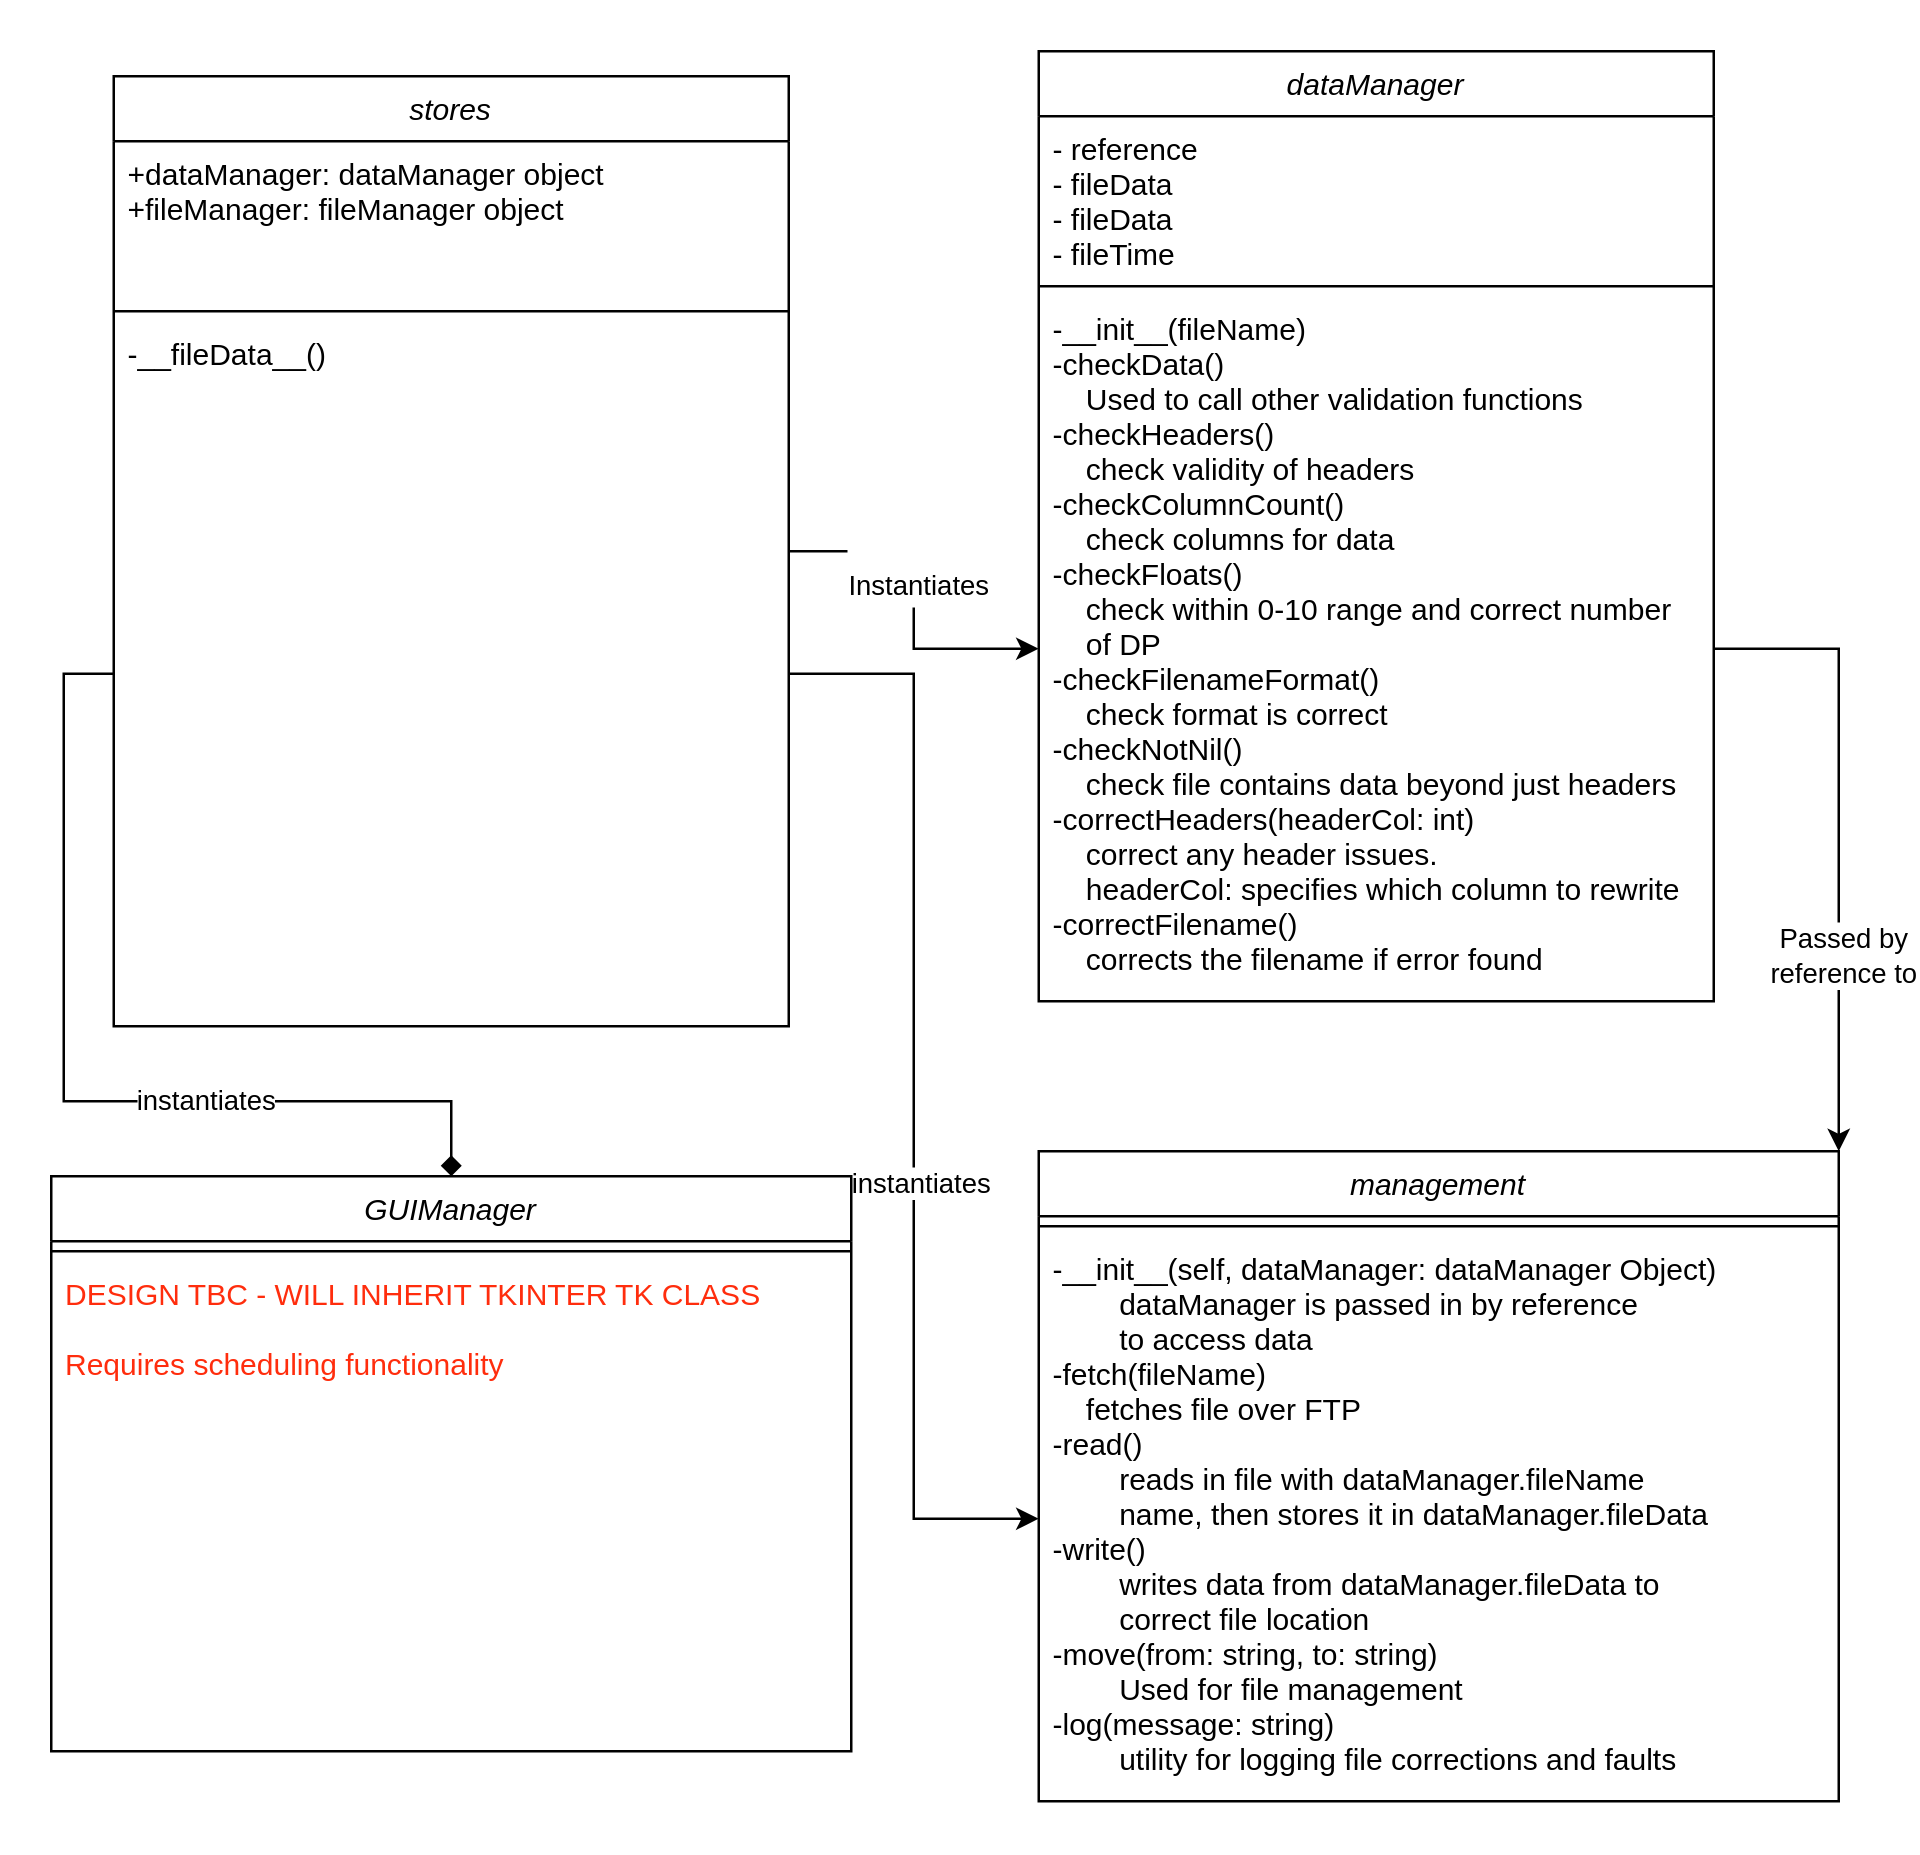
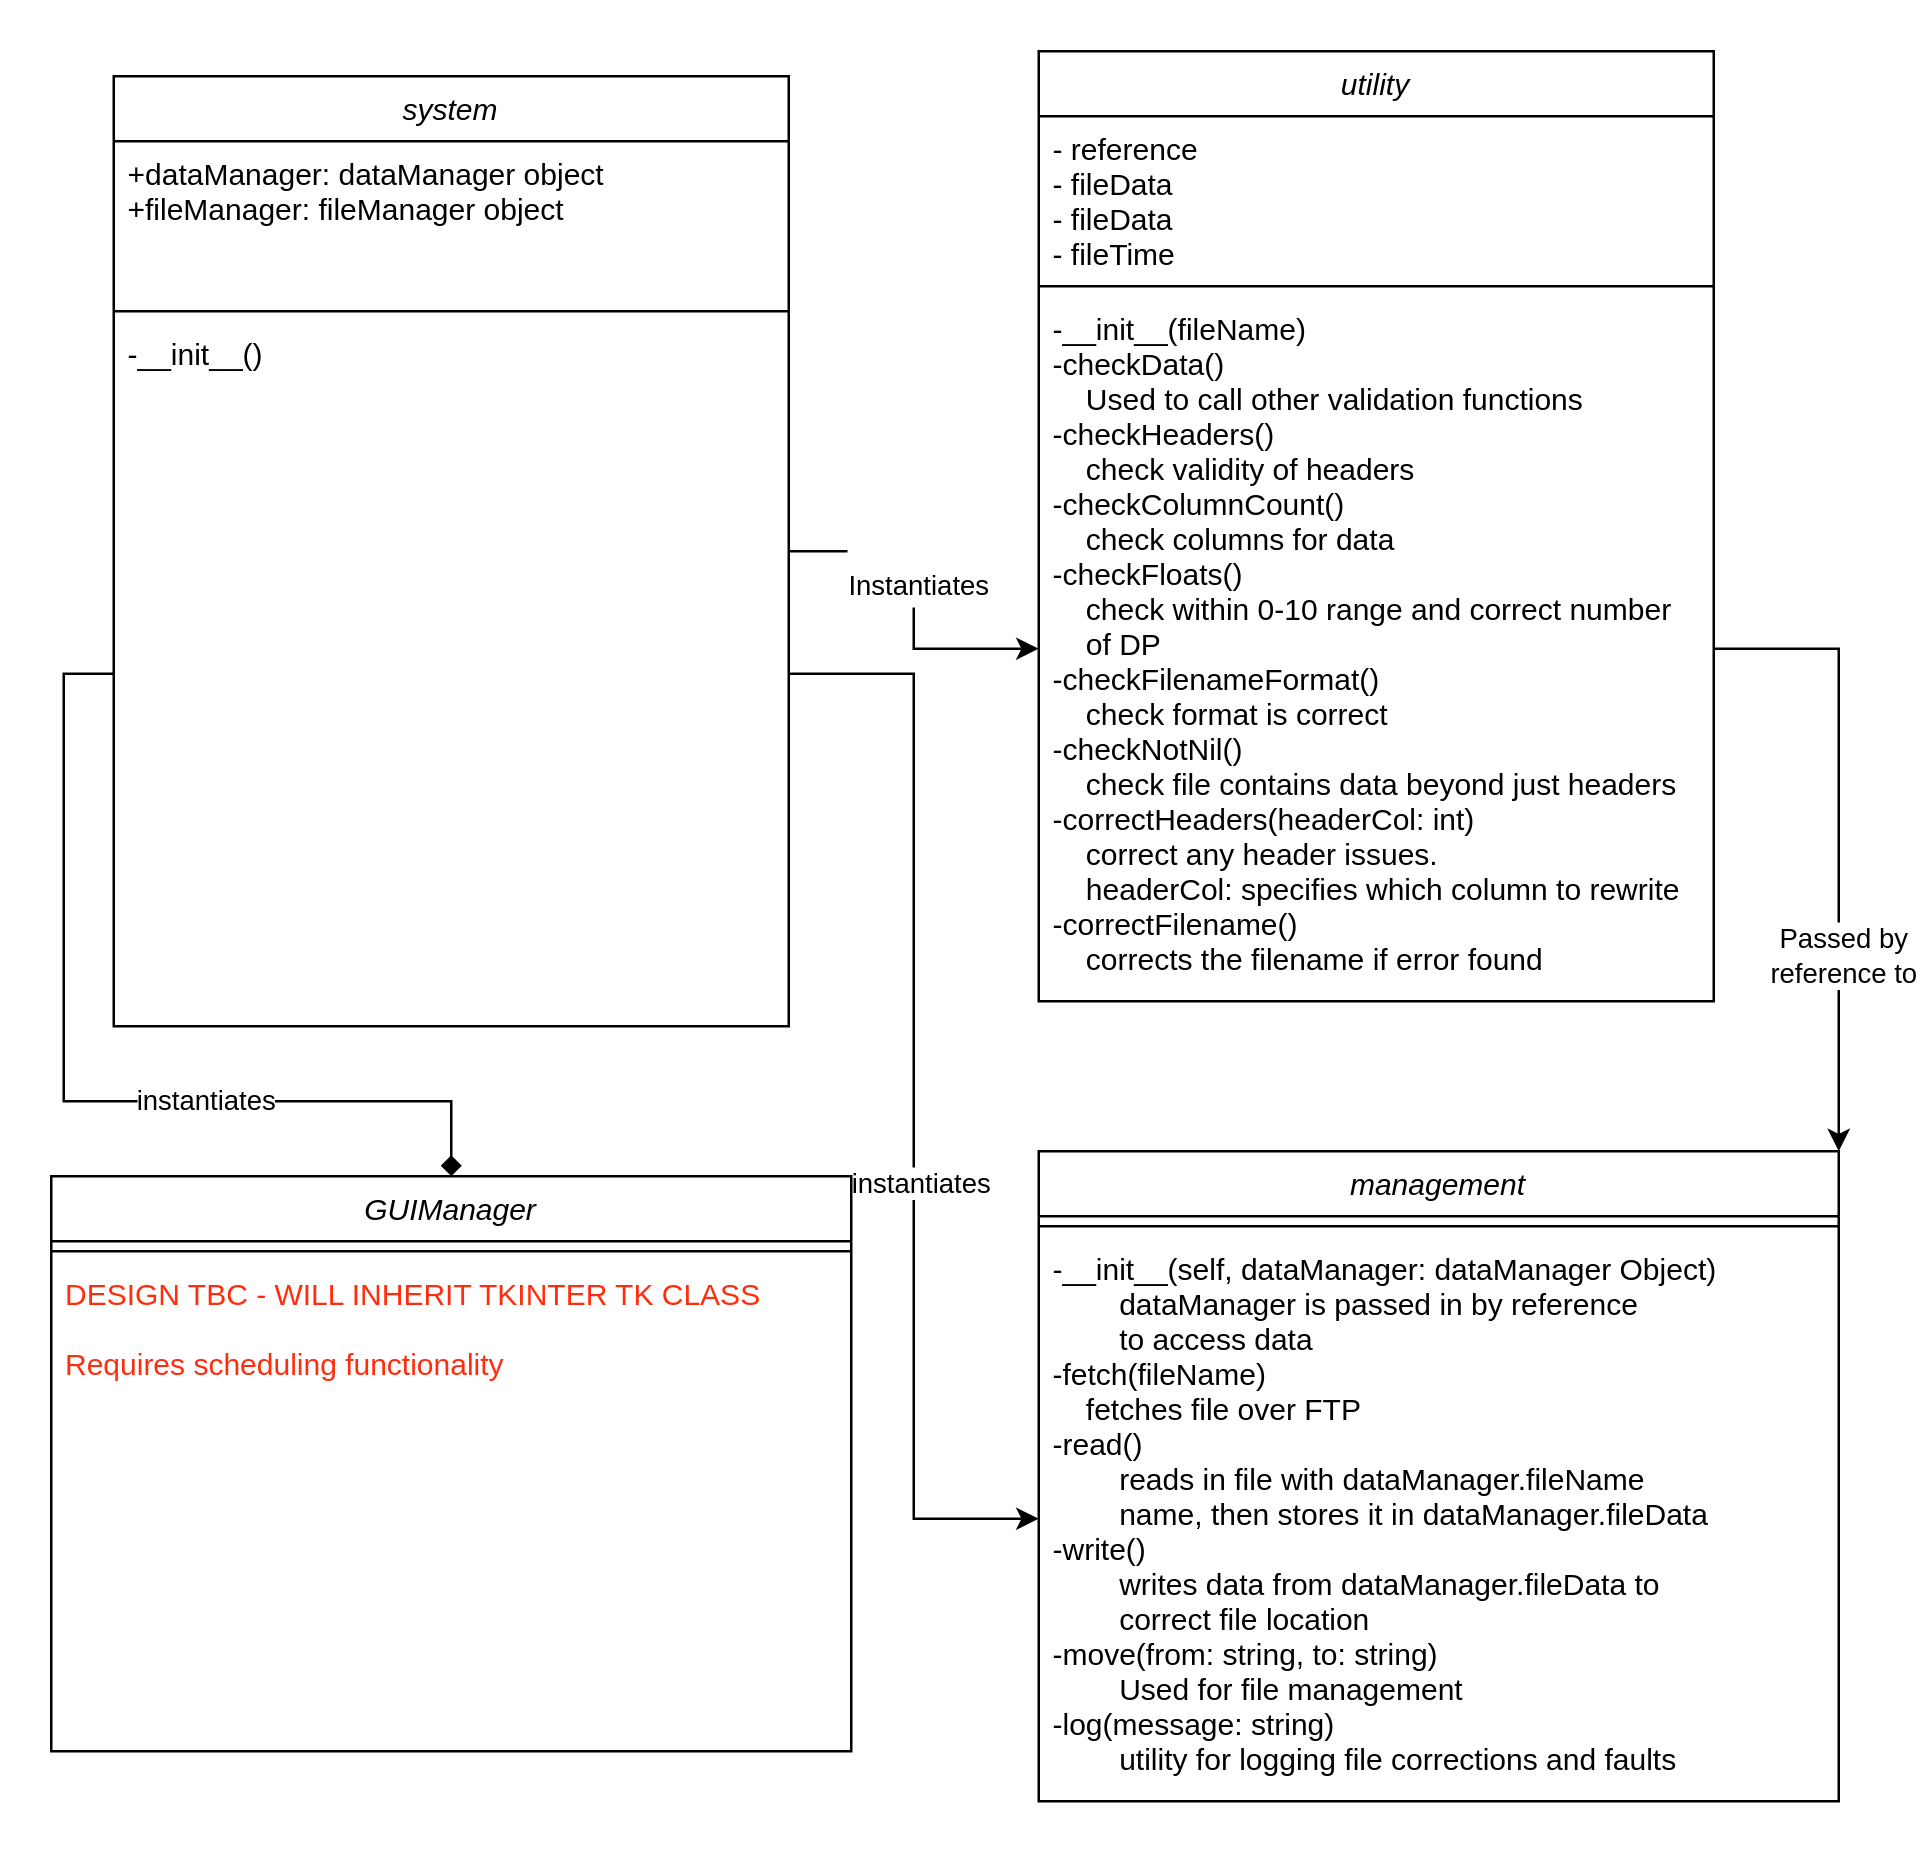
node "dataManager": label "dataManager" -> "utility"
node "stores": label "stores" -> "system"
node "-__fileData__()": label "-__fileData__()" -> "-__init__()"
